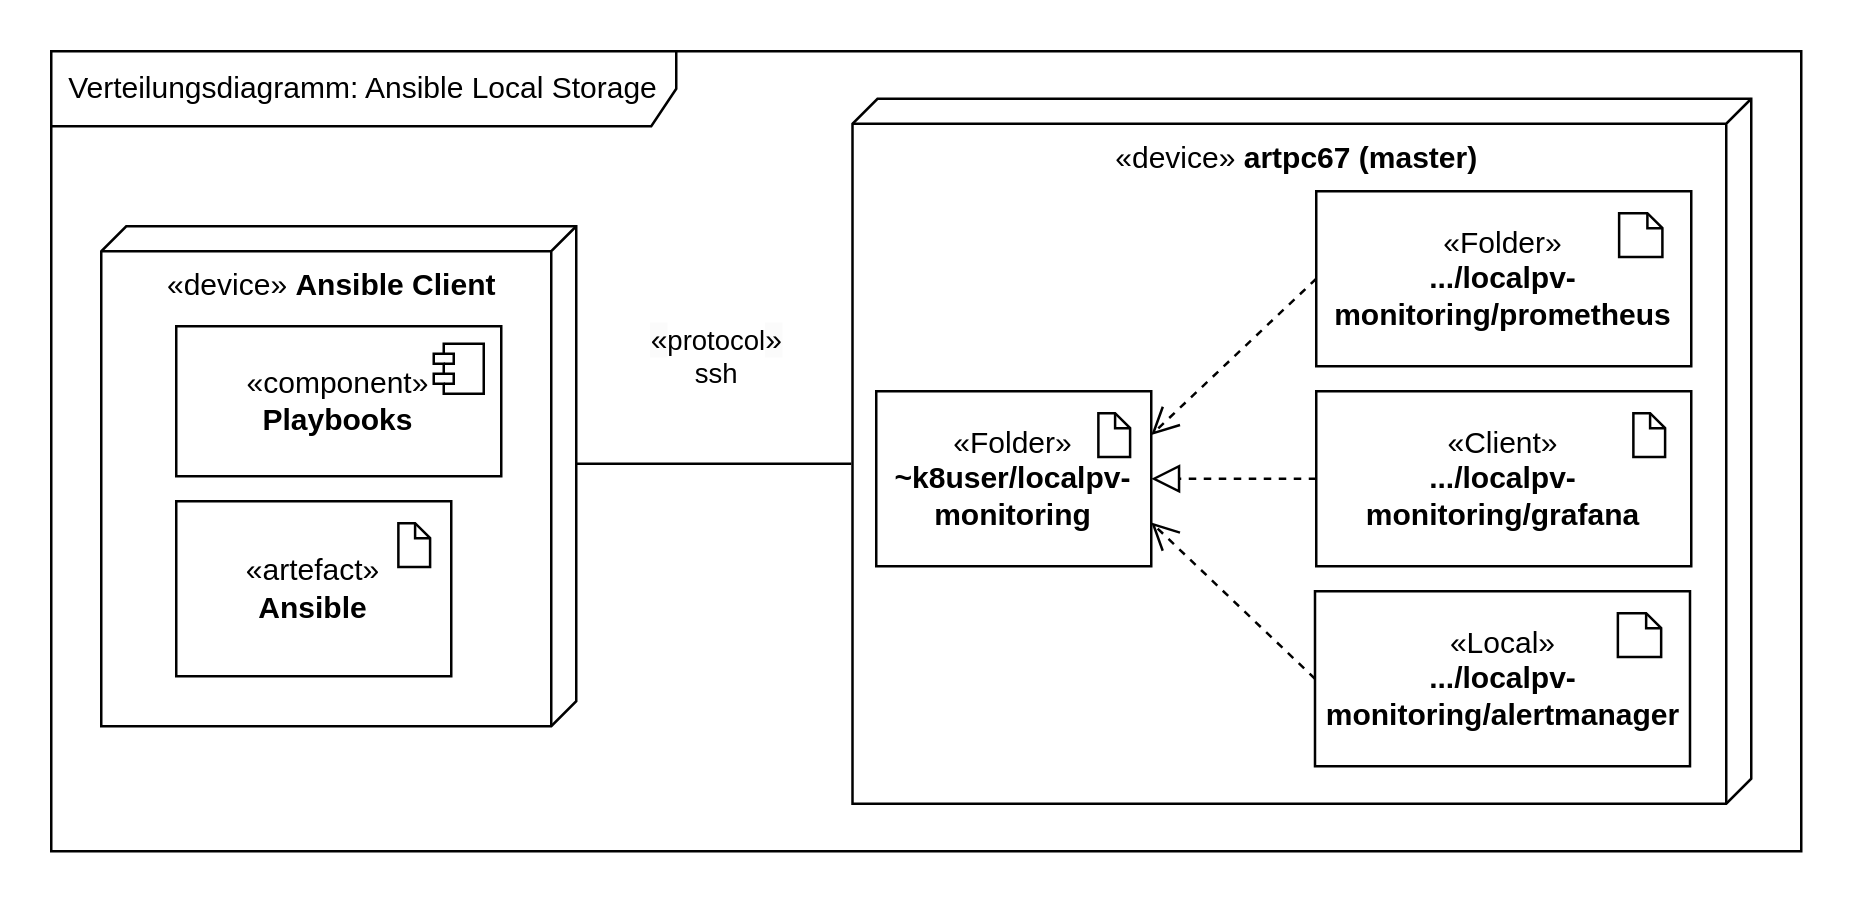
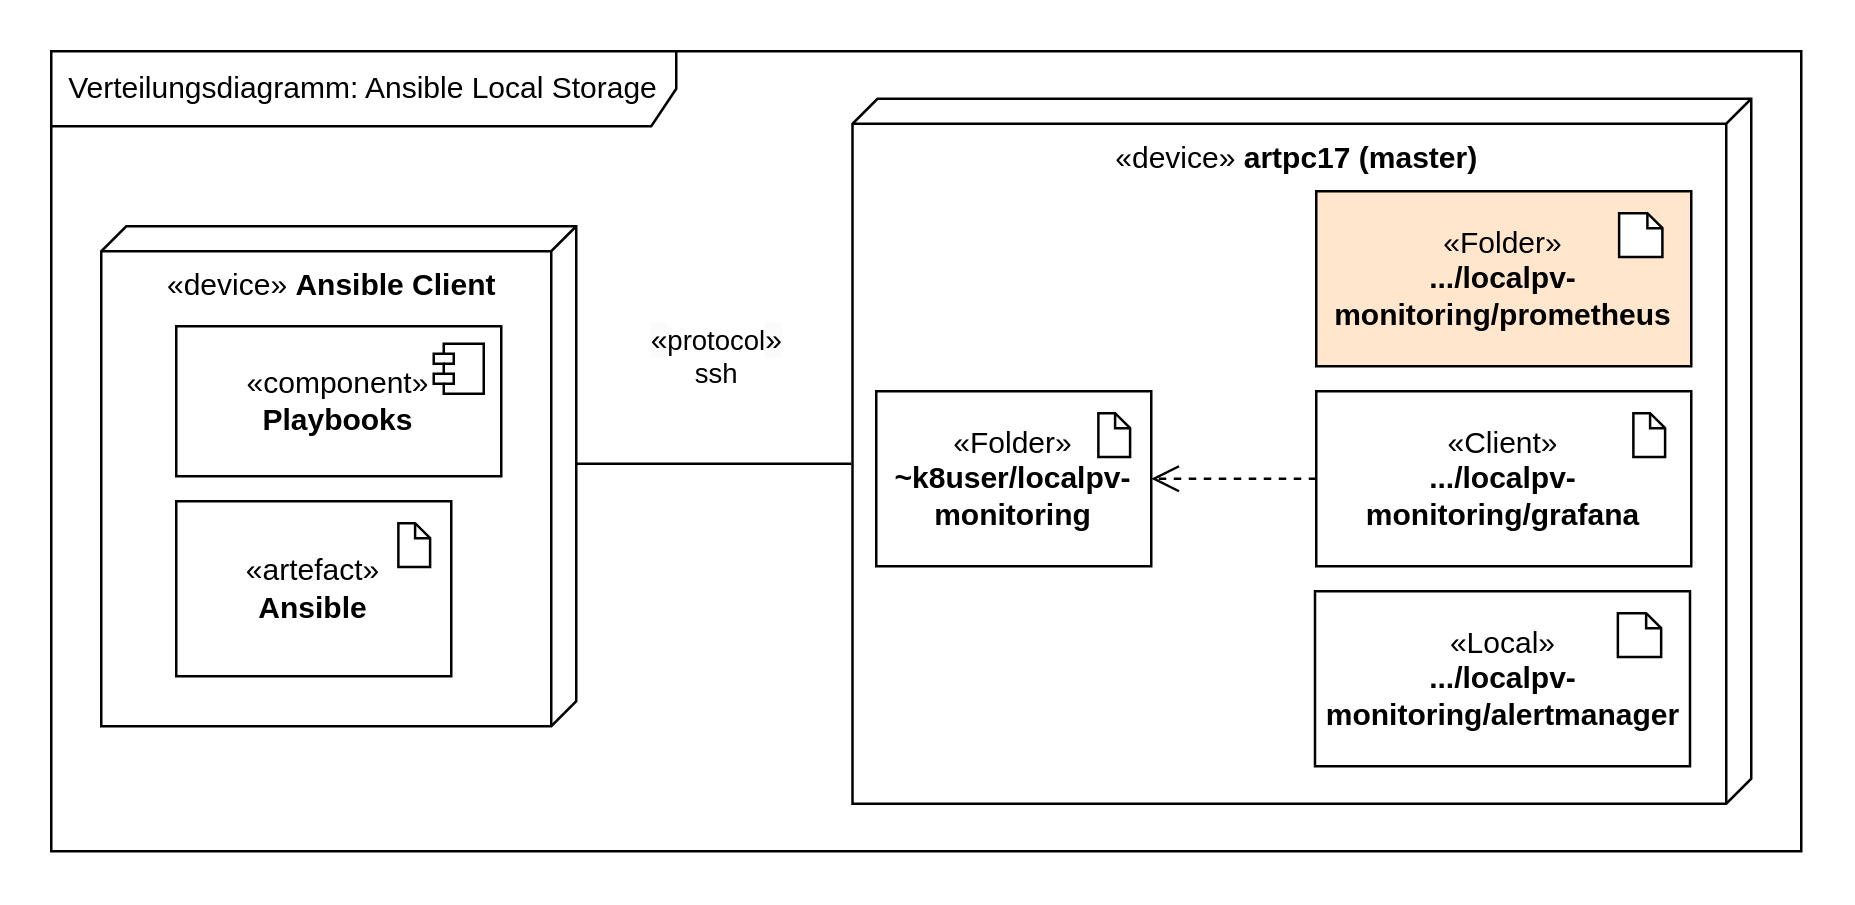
node "«device» artpc67 (master)": label "«device» artpc67 (master)" -> "«device» artpc17 (master)"
node "«Folder» .../localpv-monitoring/prometheus": fillcolor #ffffff -> #ffe6cc
edge "«Folder» .../localpv-monitoring/prometheus" -> "«Folder» ~k8user/localpv-monitoring": removed
edge "«Client» .../localpv-monitoring/grafana" -> "«Folder» ~k8user/localpv-monitoring": arrowhead block -> open
edge "«Local» .../localpv-monitoring/alertmanager" -> "«Folder» ~k8user/localpv-monitoring": removed
